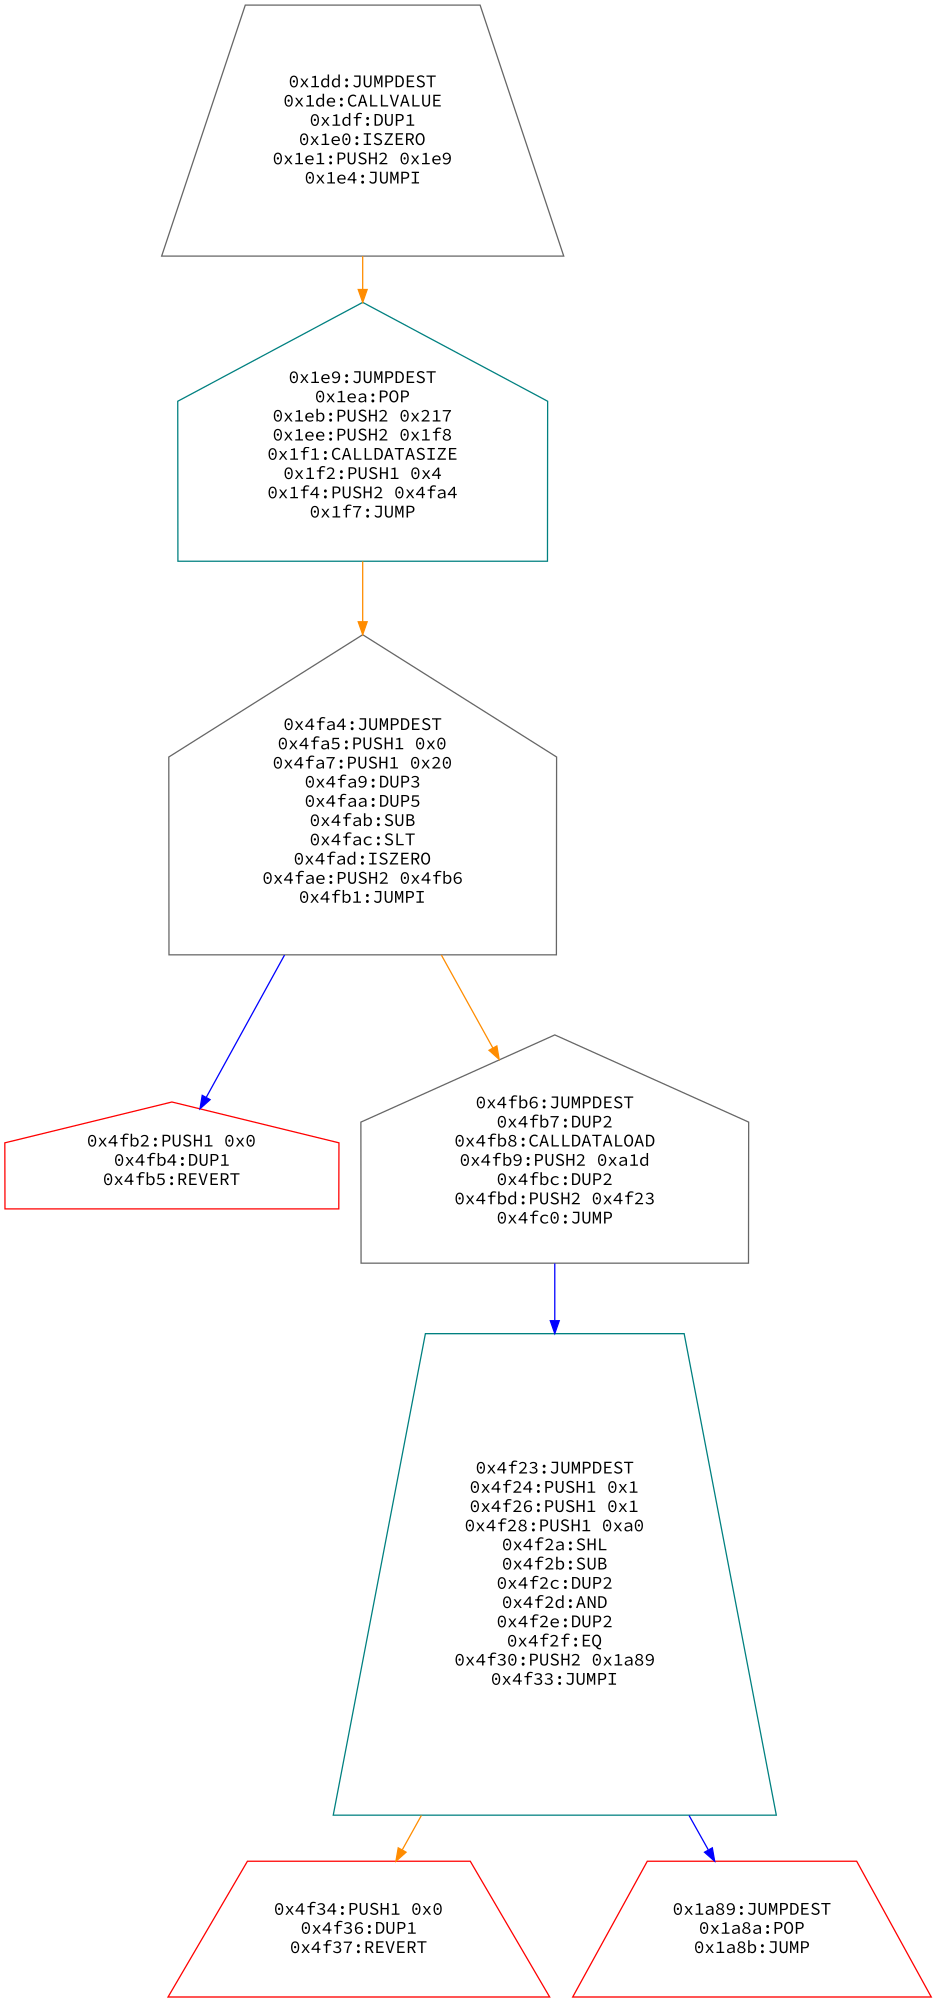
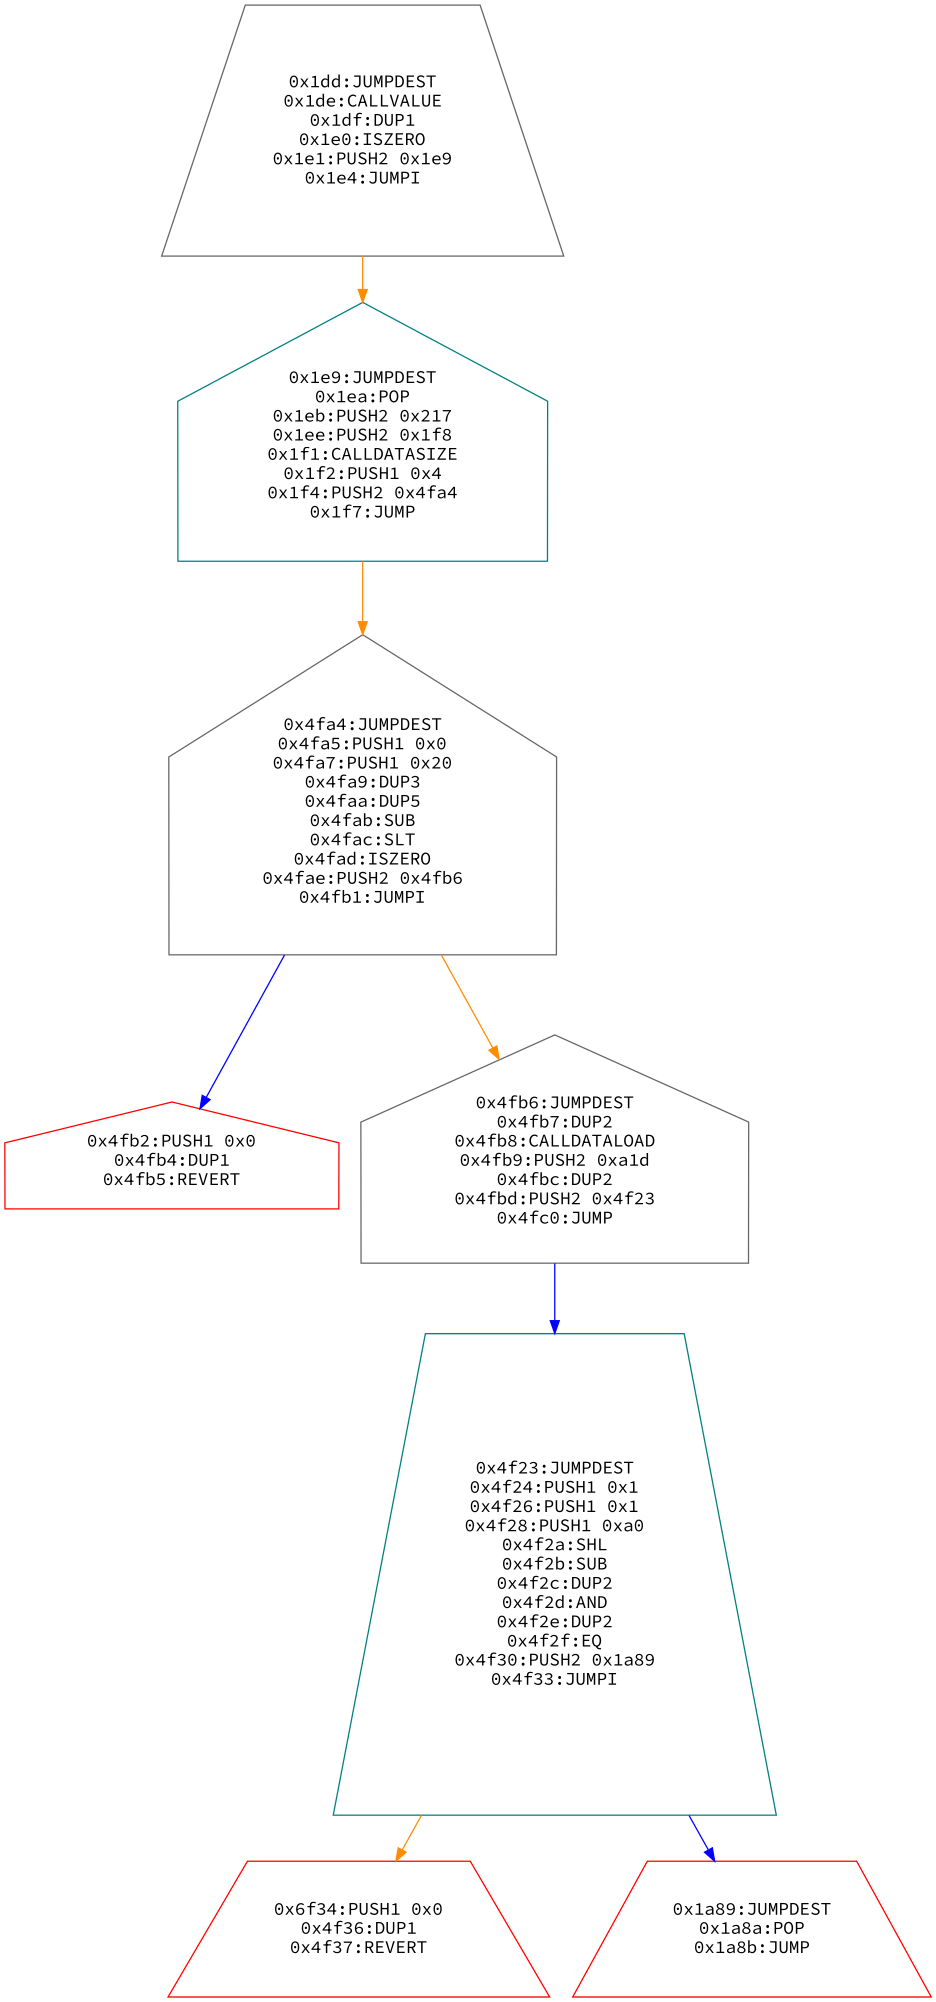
node "0x4f34:PUSH1 0x0 0x4f36:DUP1 0x4f37:REVERT": label "0x4f34:PUSH1 0x0 0x4f36:DUP1 0x4f37:REVERT" -> "0x6f34:PUSH1 0x0 0x4f36:DUP1 0x4f37:REVERT"
